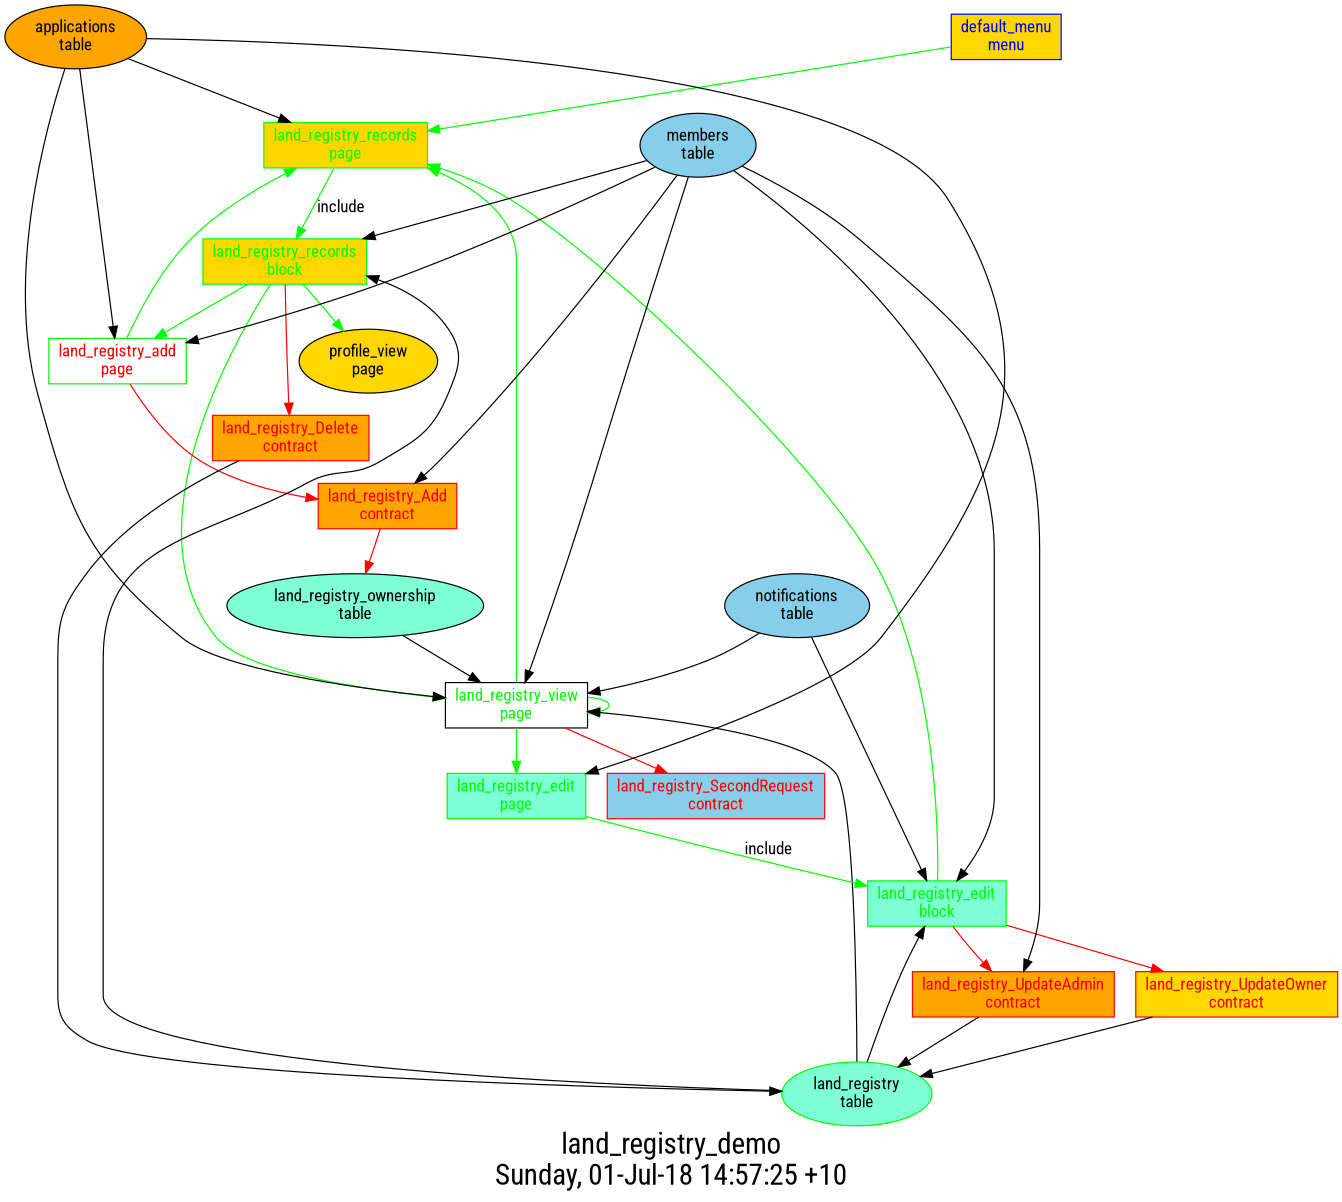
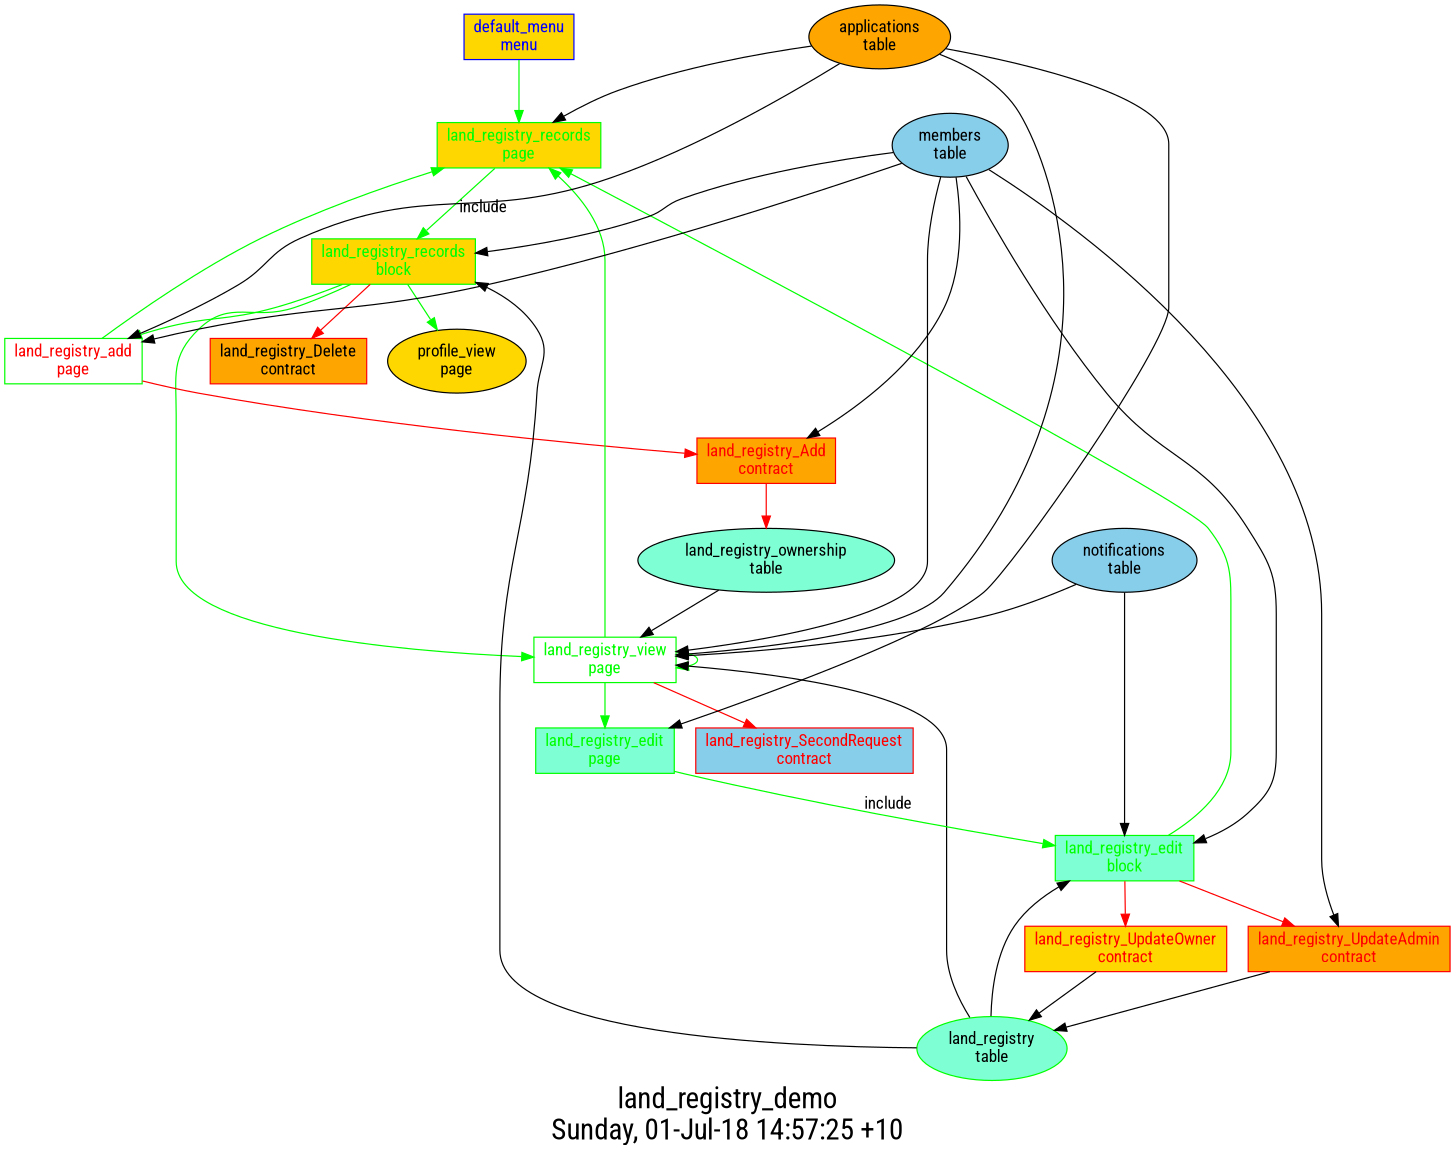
node "land_registry_Delete contract": fontcolor red -> black
node "land_registry_view page": color black -> green
edge "land_registry_Delete contract" -> "land_registry table": removed
